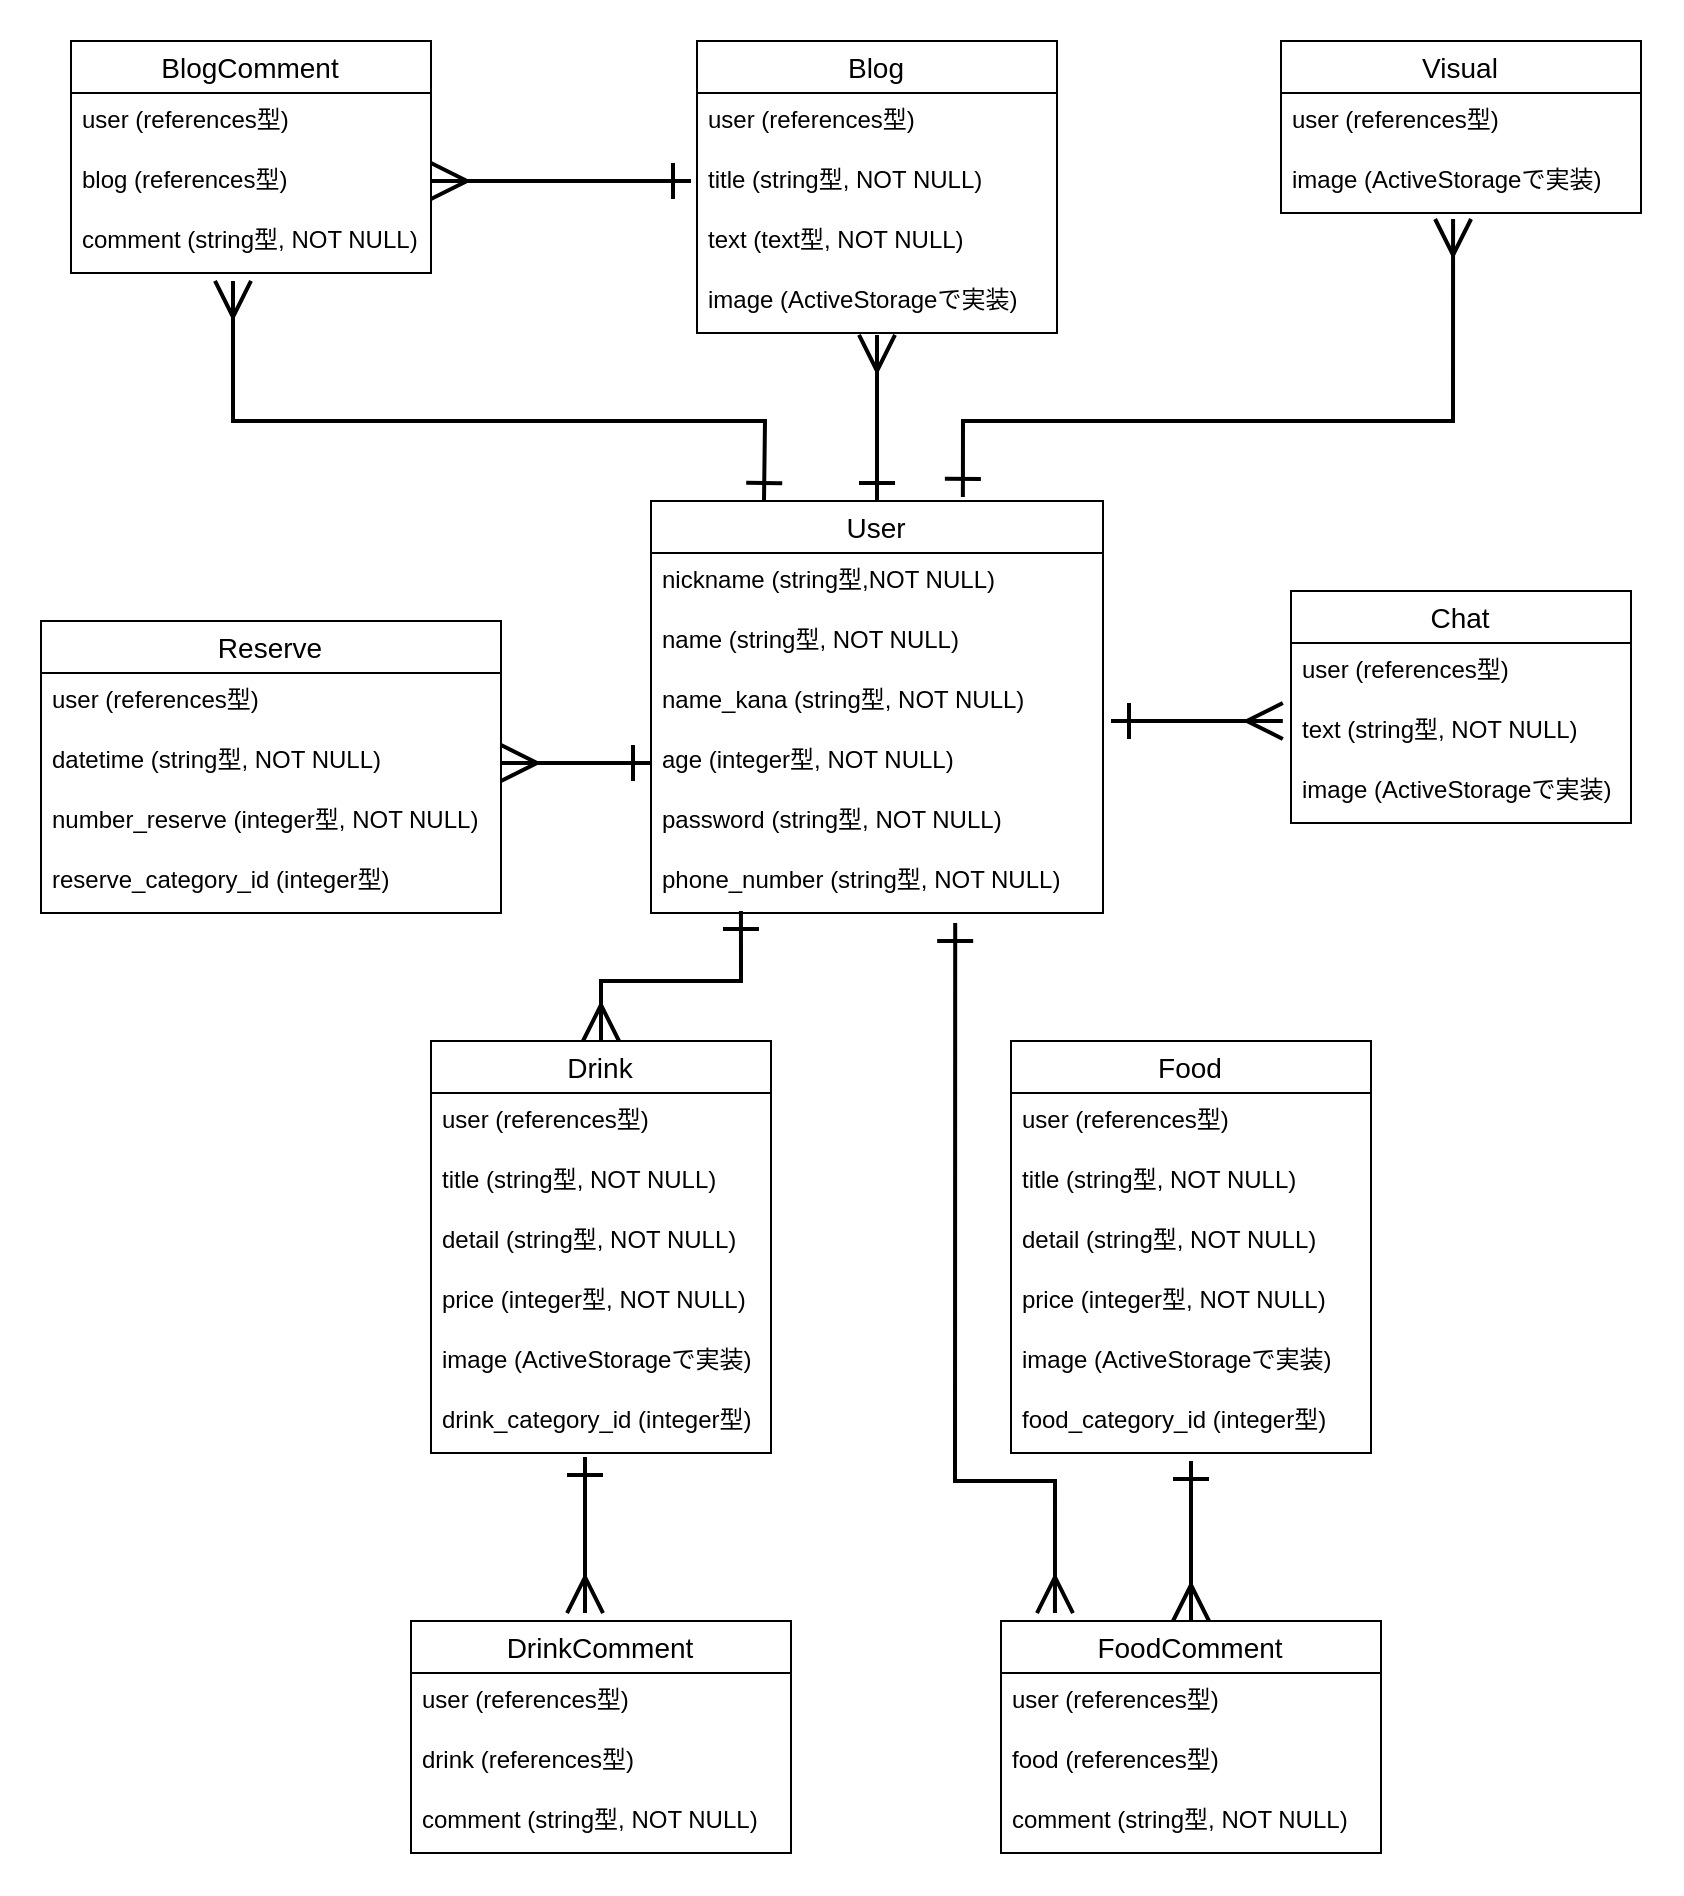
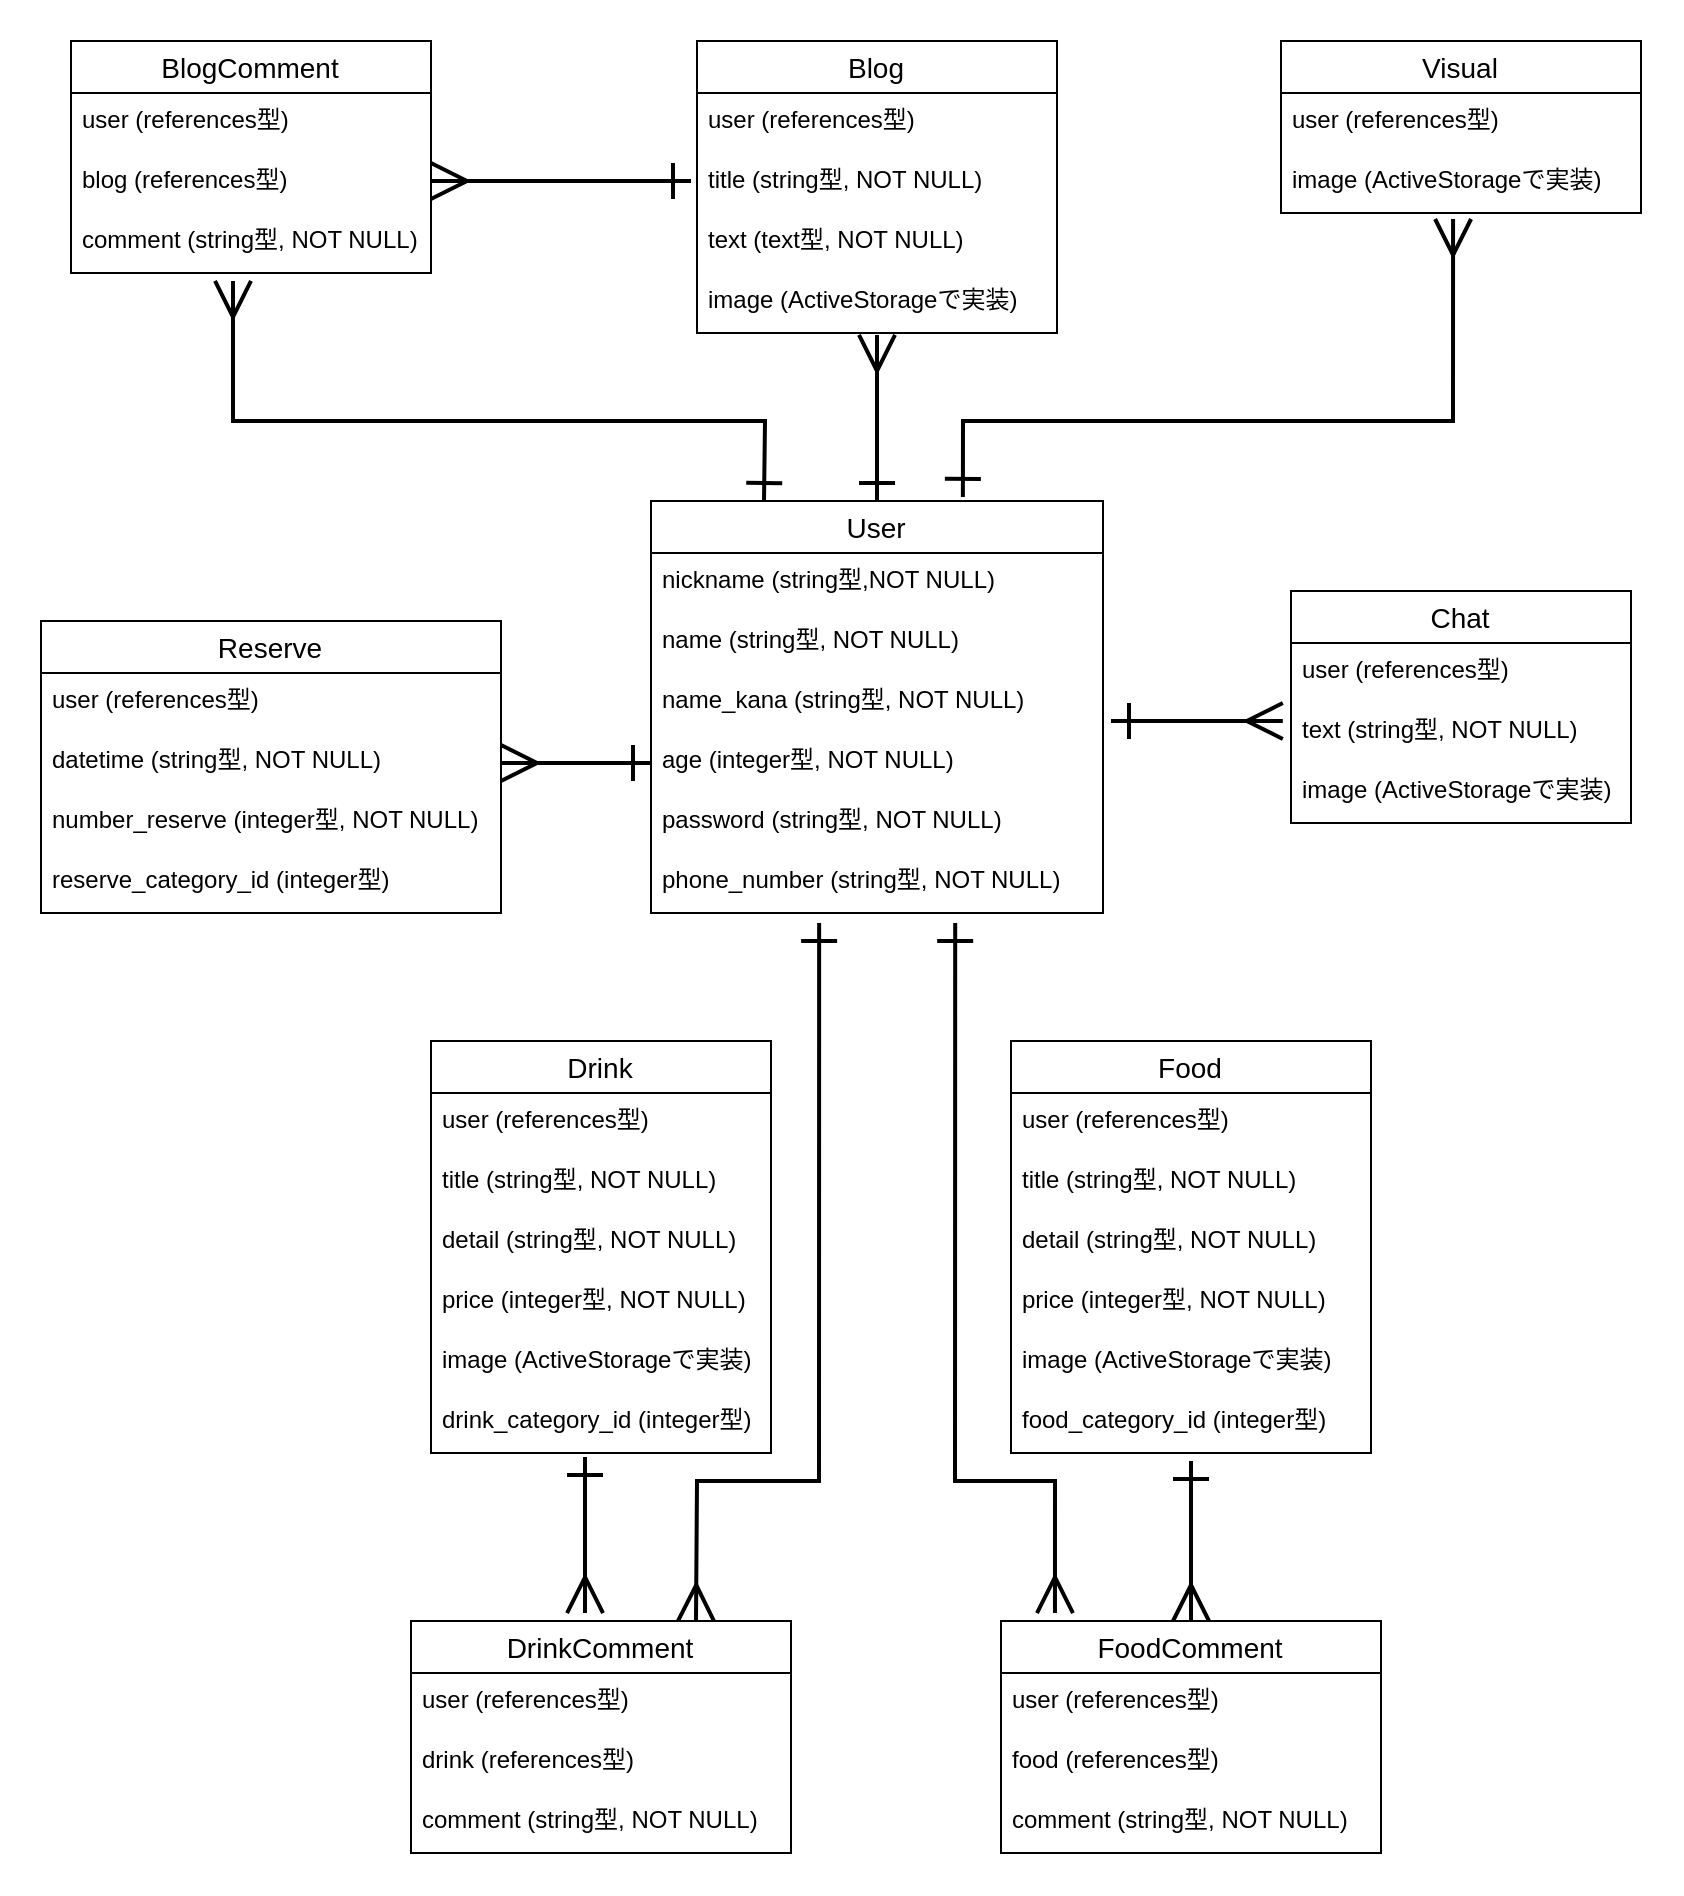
edge "phone_number (string型, NOT NULL)" -- "Drink": removed
edge "phone_number (string型, NOT NULL)" -- "DrinkComment": added
